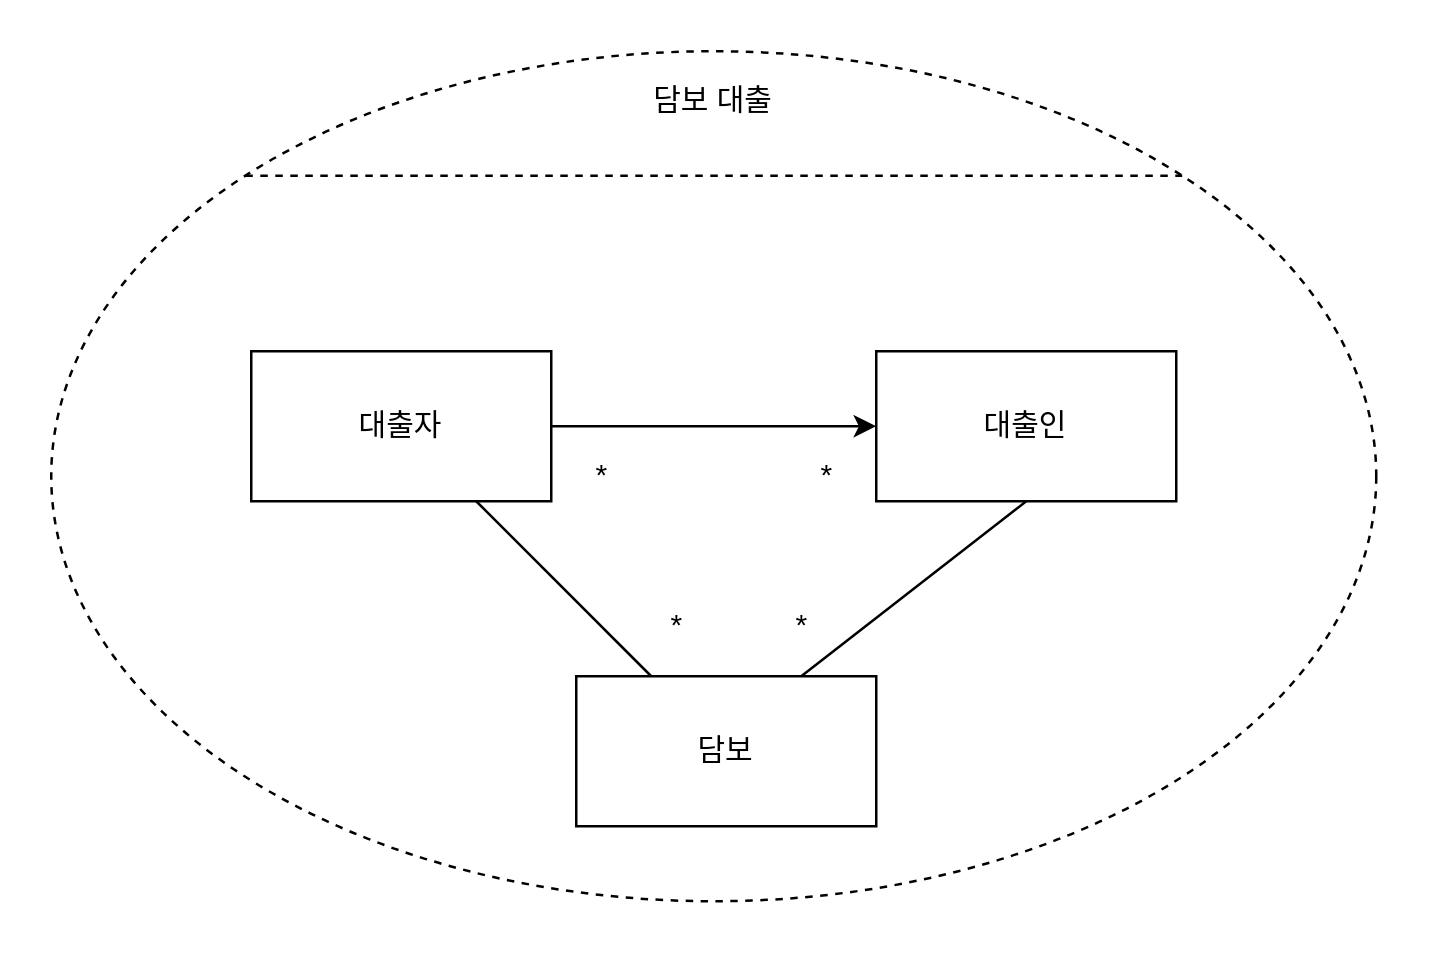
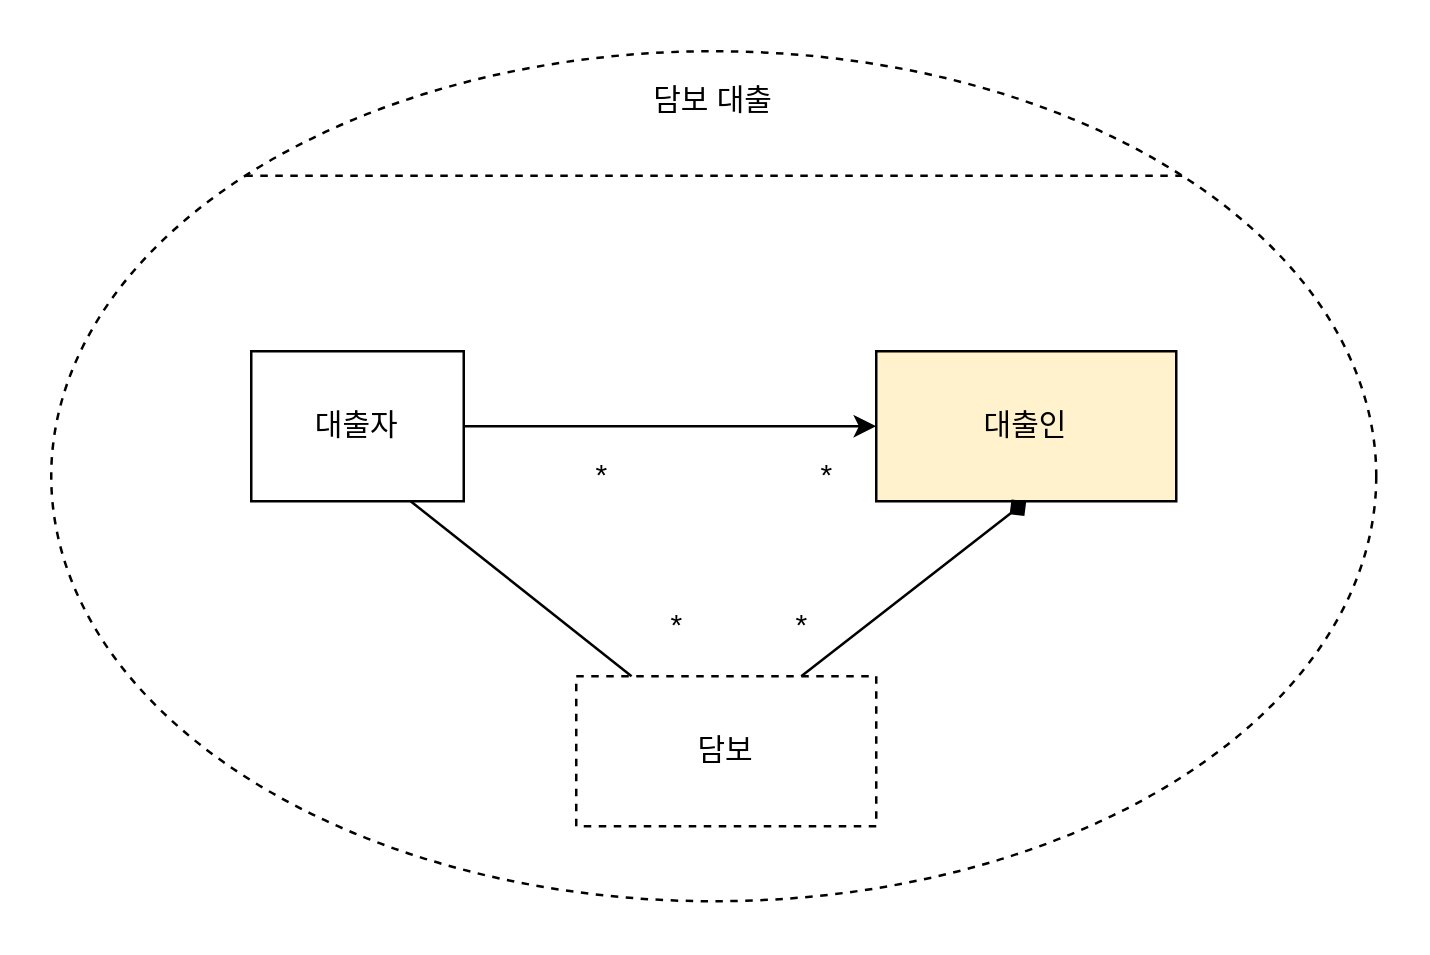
node "대출자": size 300x150 -> 213x150
node "대출인": fillcolor #ffffff -> #fff2cc
edge "대출인" -- "담보": arrowhead none -> diamond
node "담보": style solid -> dashed
